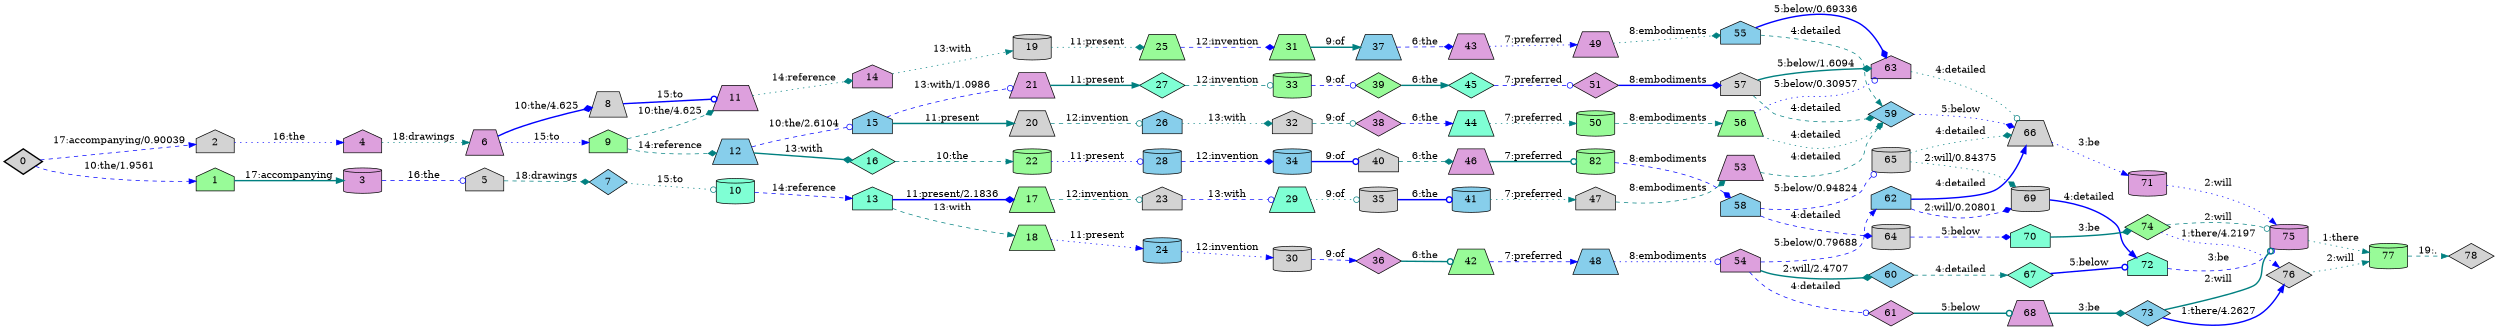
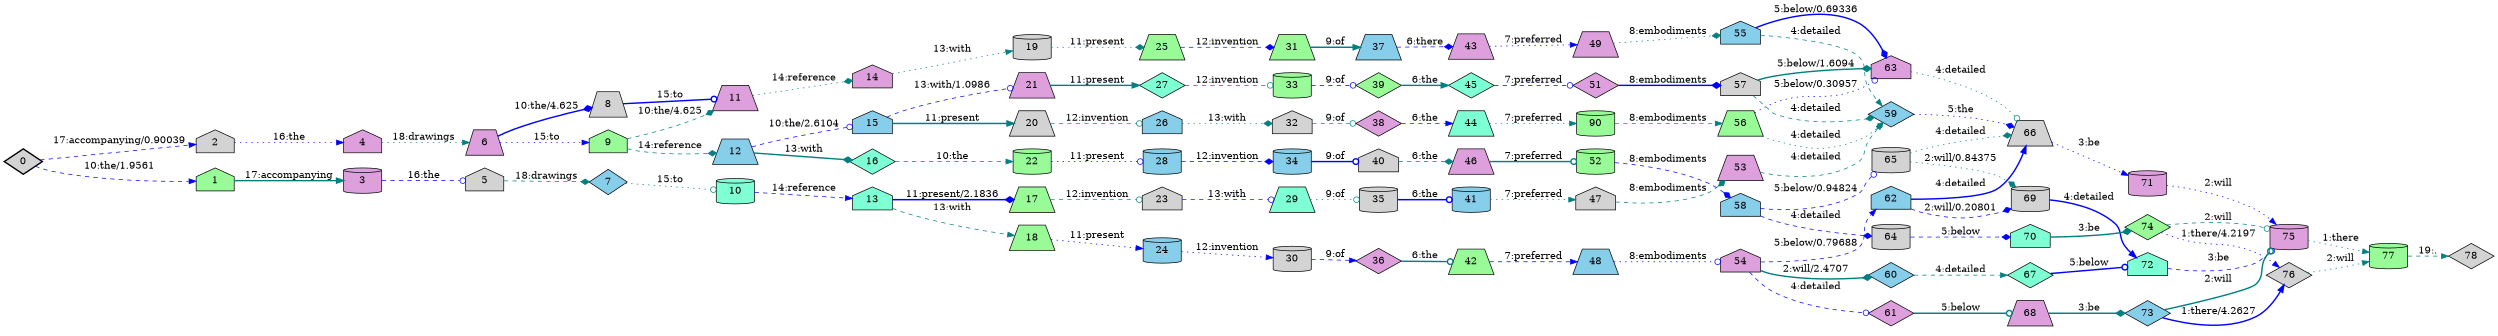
edge "37" -> "43": label "6:the" -> "6:there"
edge "59" -> "66": label "5:below" -> "5:the"
node "50": label "50" -> "90"
node "82": label "82" -> "52"
